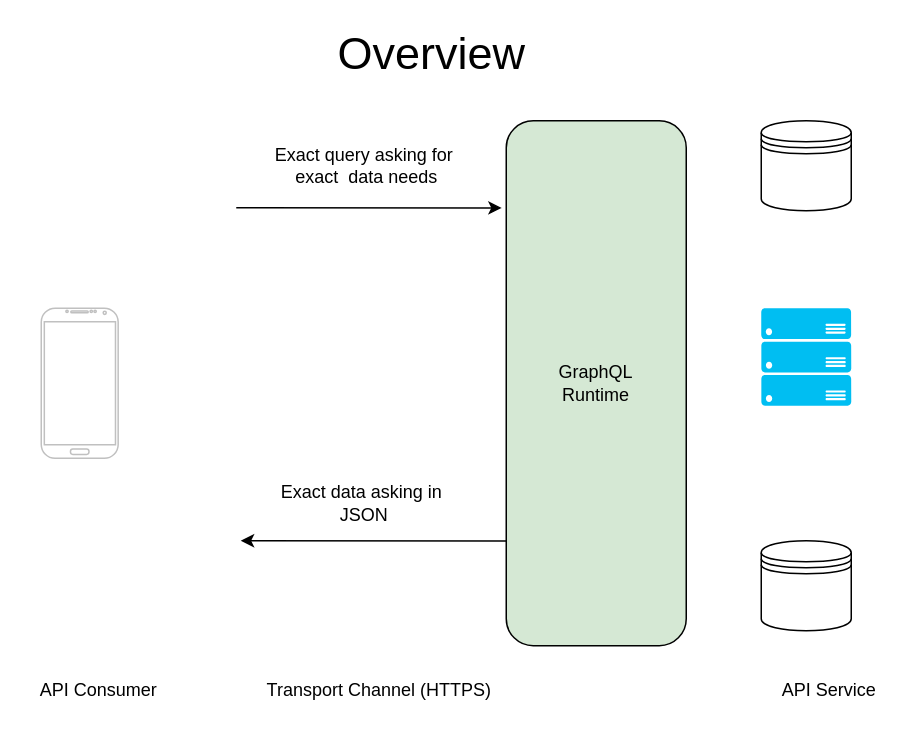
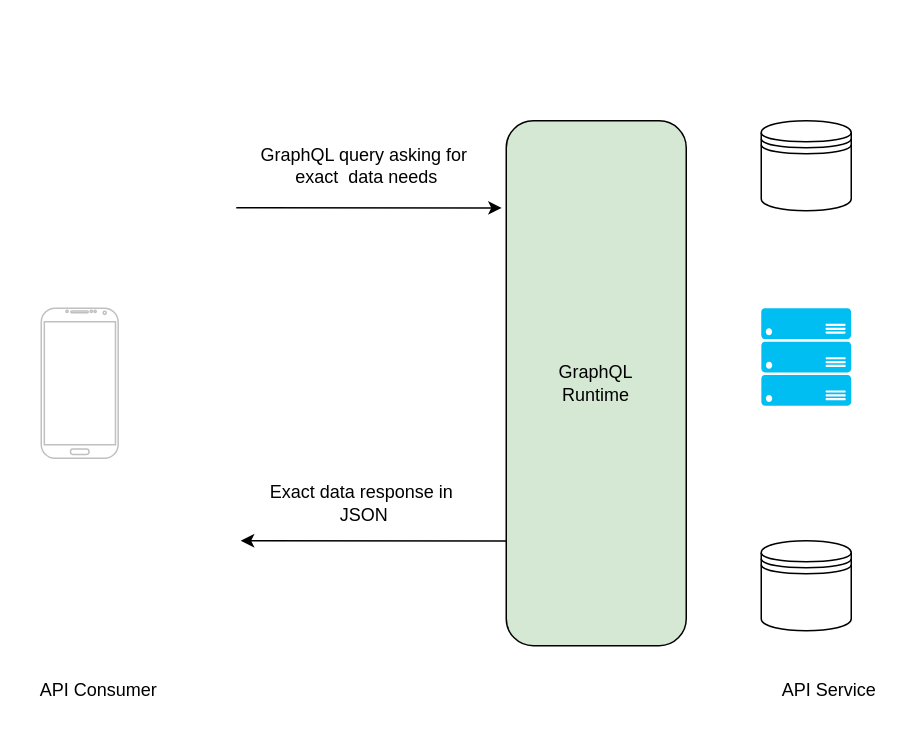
node "Overview": removed
node "Exact query asking for exact data needs": label "Exact query asking for exact data needs" -> "GraphQL query asking for exact data needs"
node "Exact data asking in JSON": label "Exact data asking in JSON" -> "Exact data response in JSON"
node "Transport Channel (HTTPS)": removed
